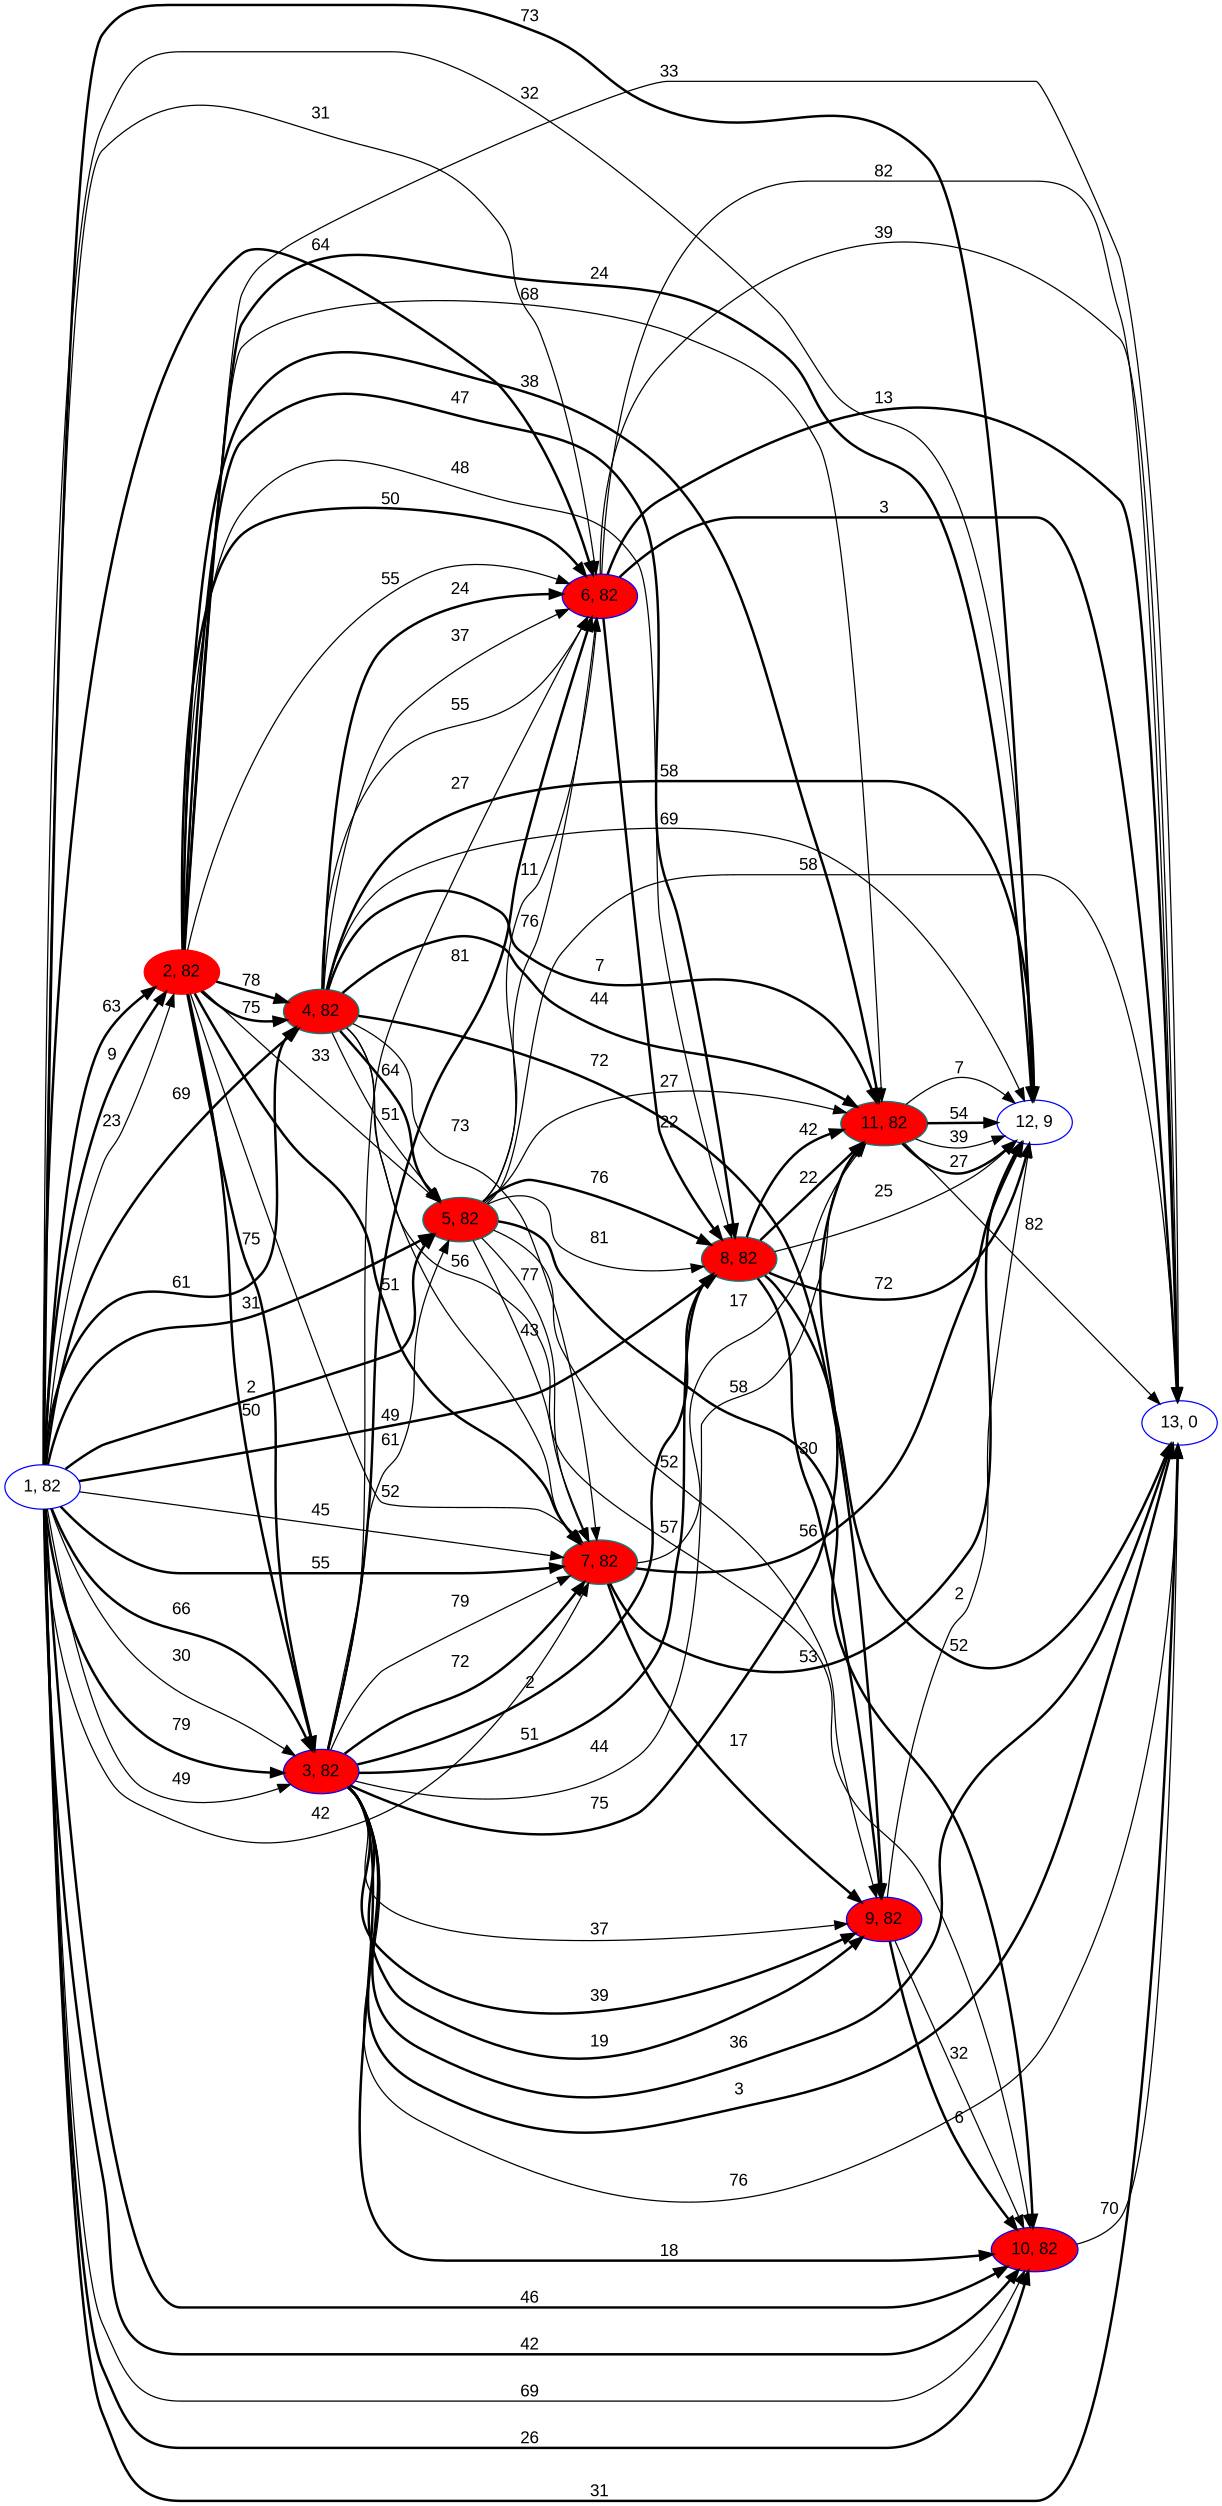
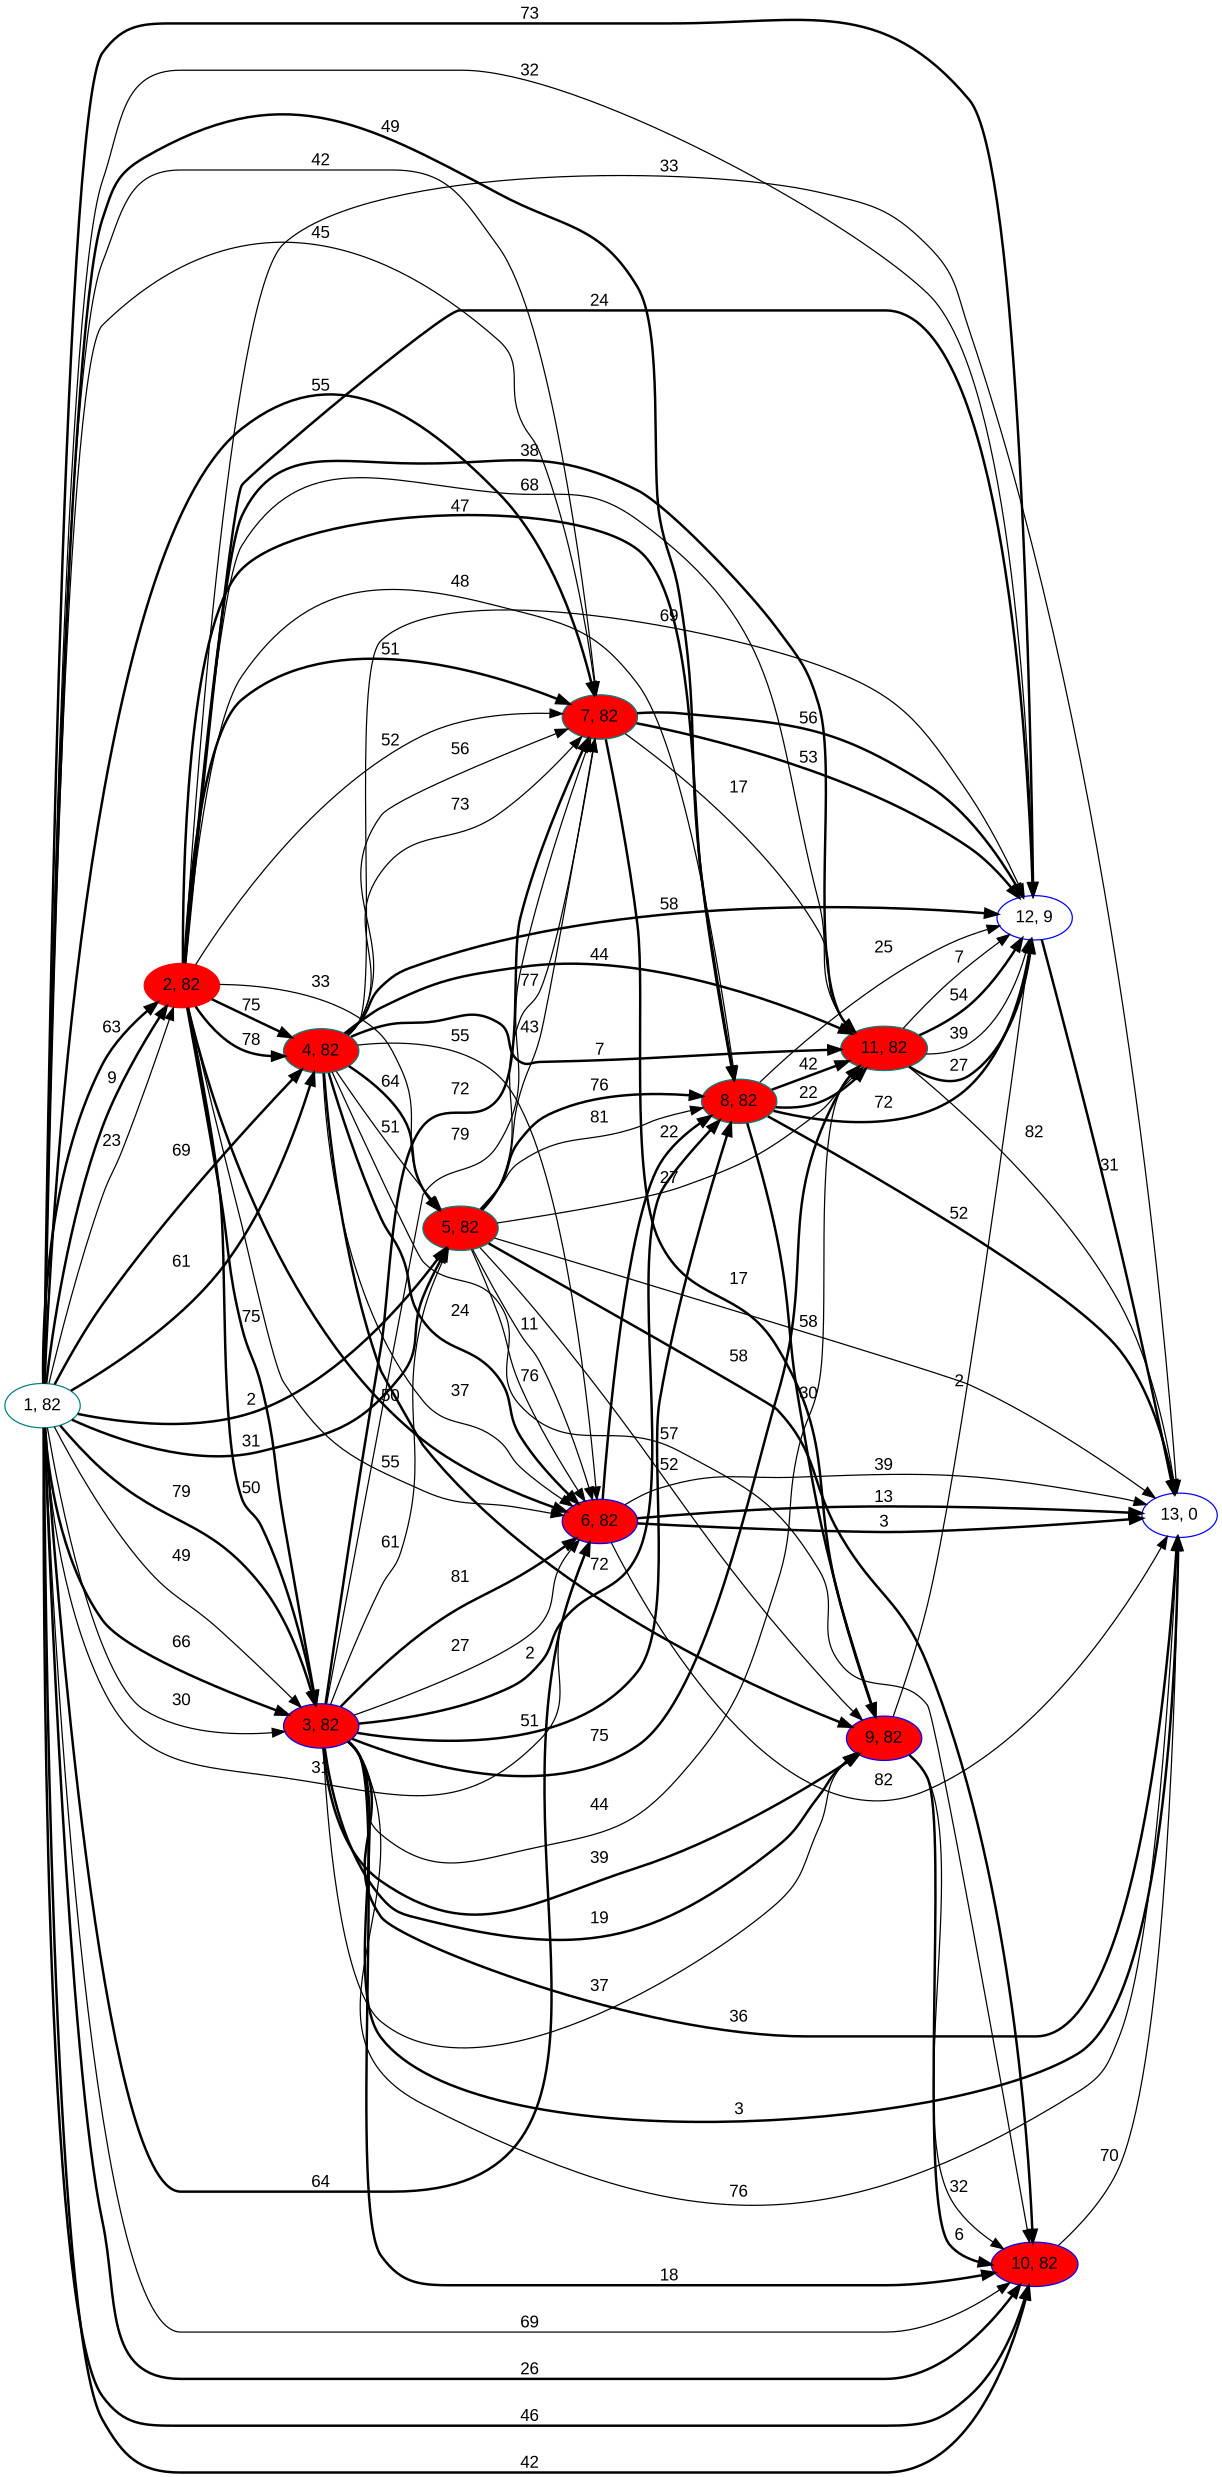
node "1, 82": color blue -> teal
edge "1, 82" -> "13, 0": now "12, 9" -> "13, 0"
